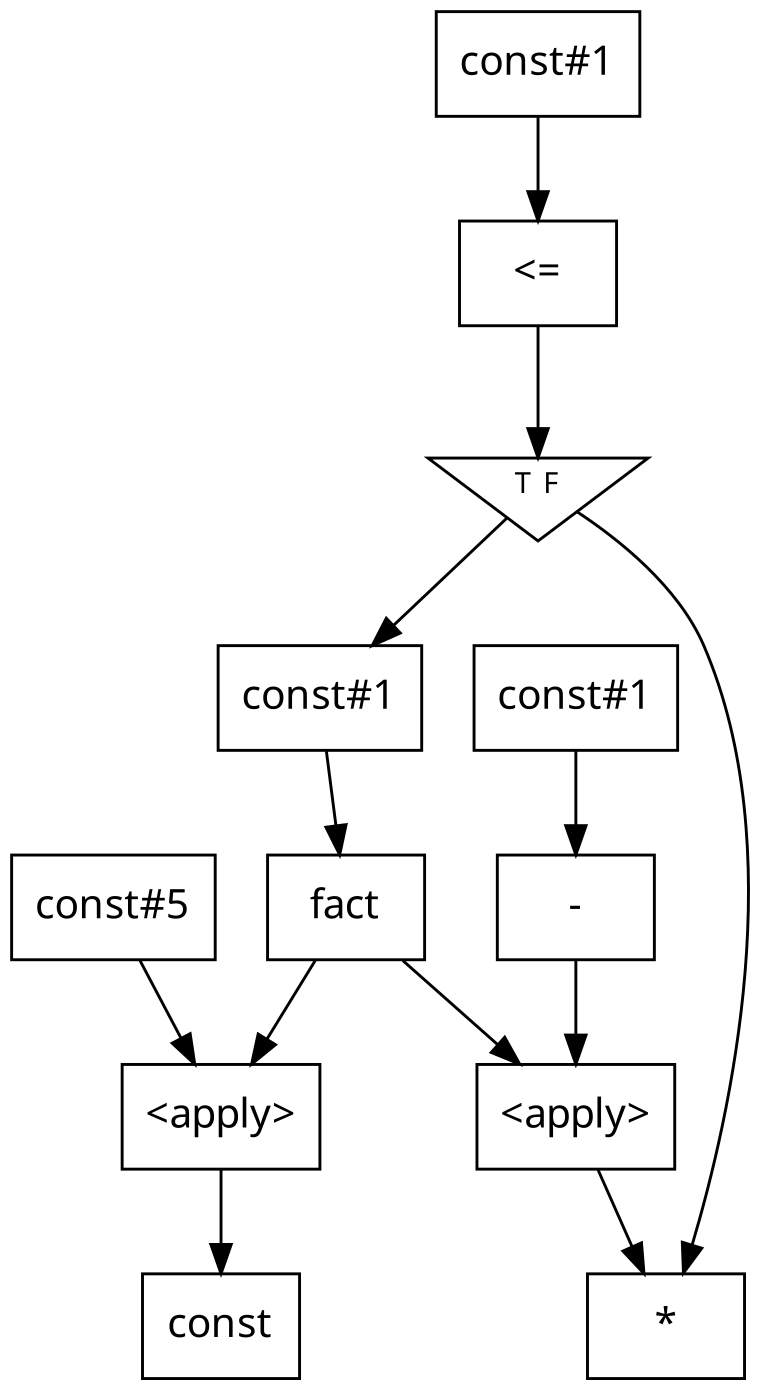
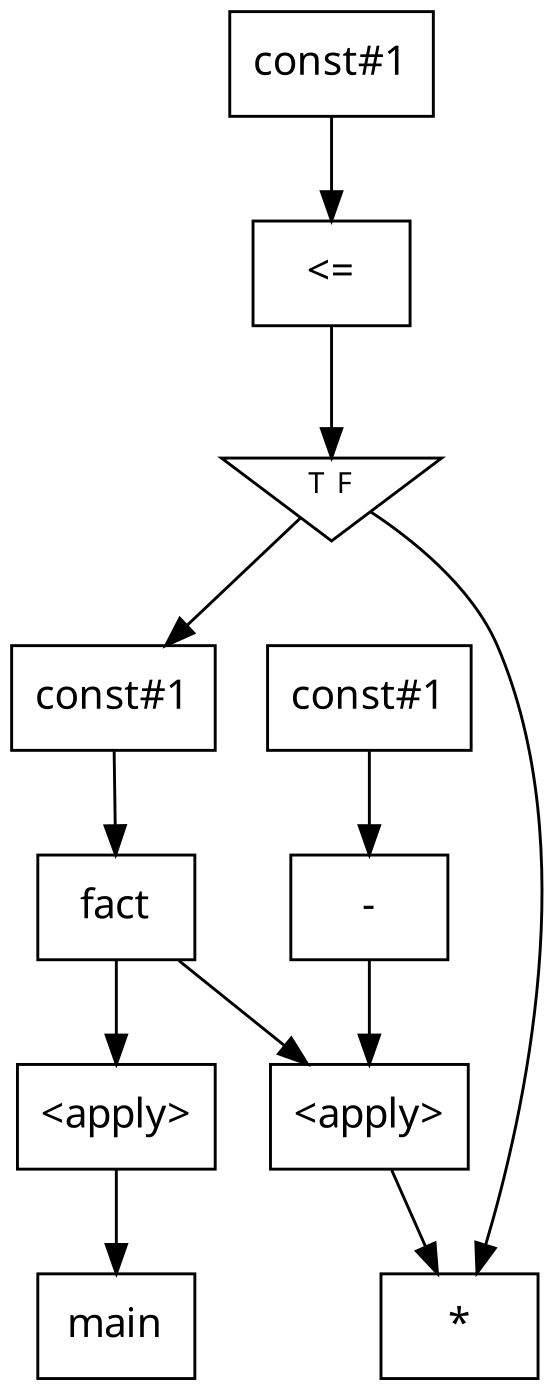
node "const#5": removed
node "const": label "const" -> "main"
